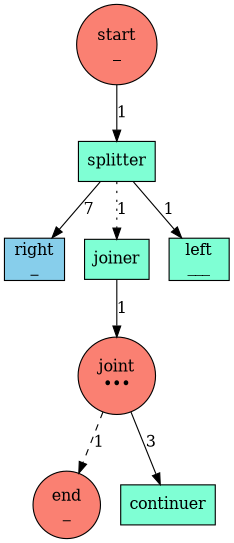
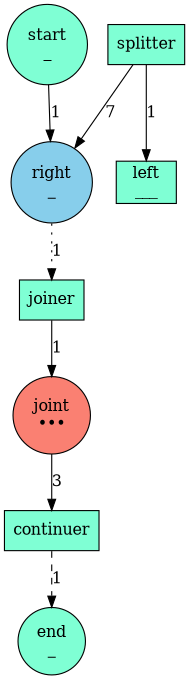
node "start _": fillcolor salmon -> aquamarine
edge "start _" -> "splitter": now "start _" -> "right _"
edge "splitter" -> "joiner": now "right _" -> "joiner"
node "right _": shape box -> circle
edge "joint •••" -> "end _": now "continuer" -> "end _"
node "end _": fillcolor salmon -> aquamarine
